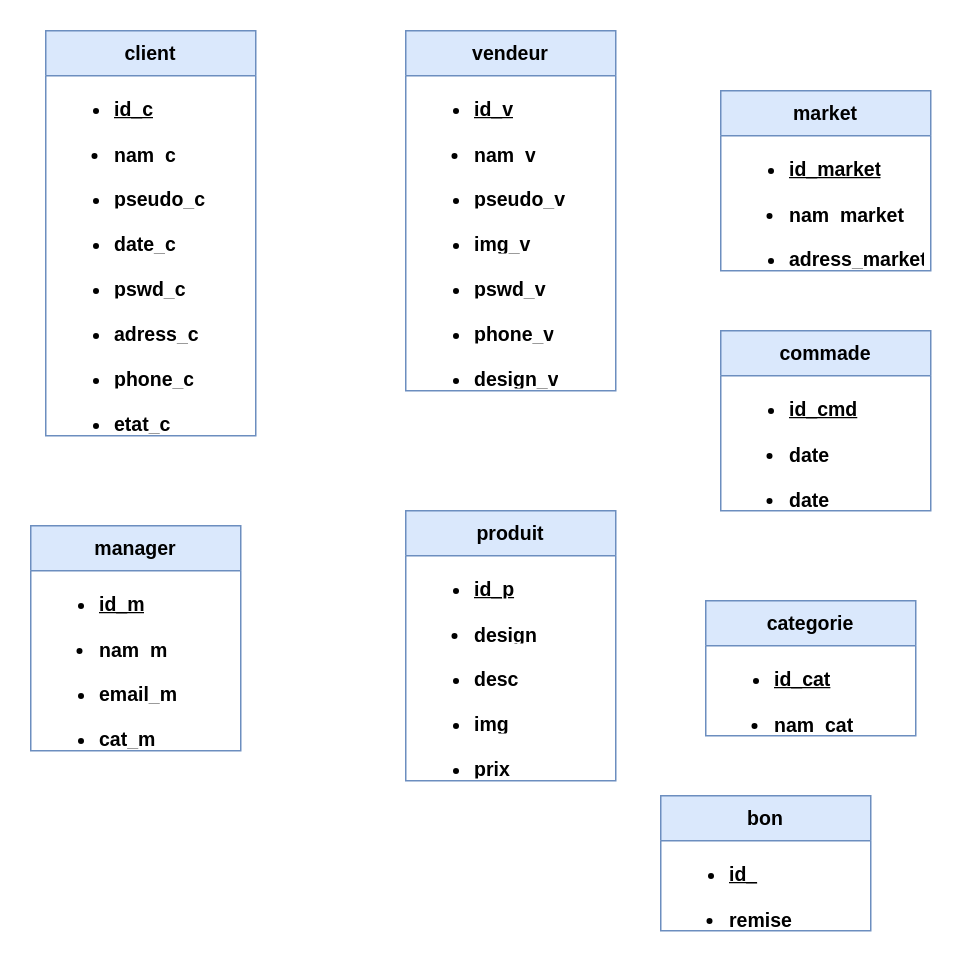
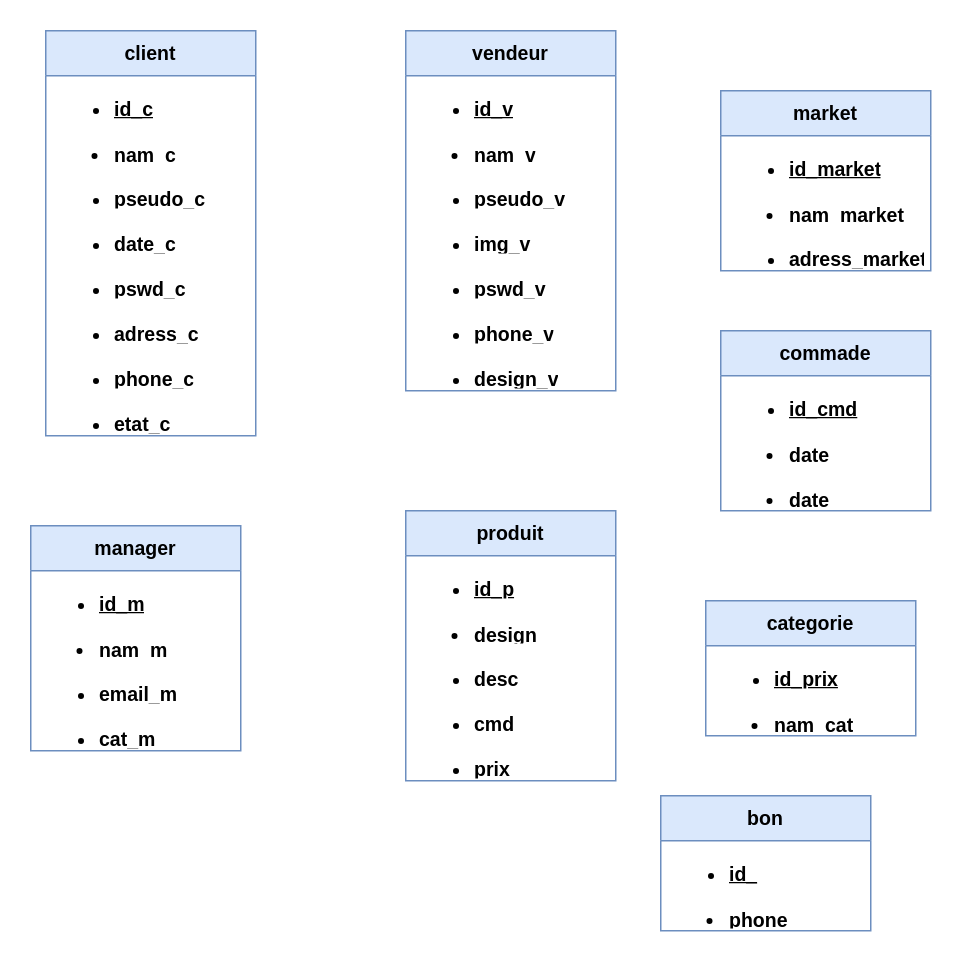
node "id_cat": label "id_cat" -> "id_prix"
node "img": label "img" -> "cmd"
node "remise": label "remise" -> "phone"
